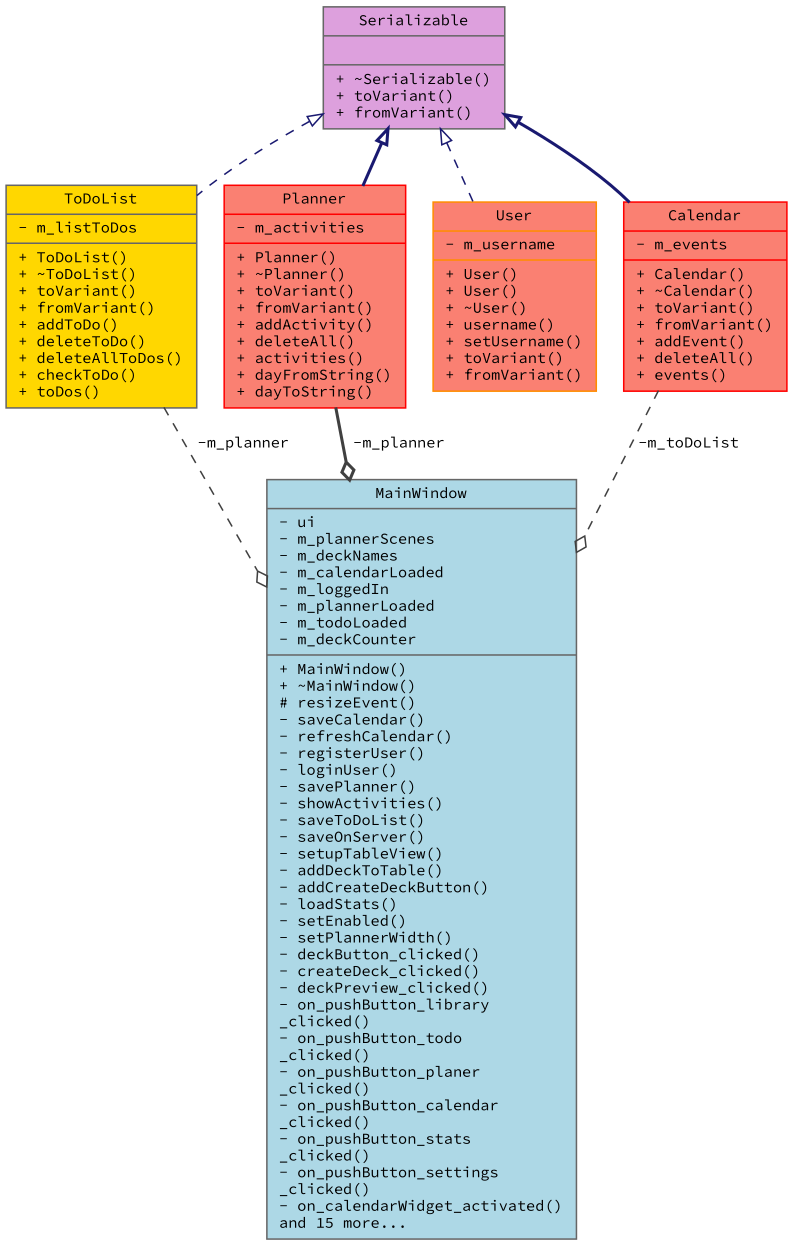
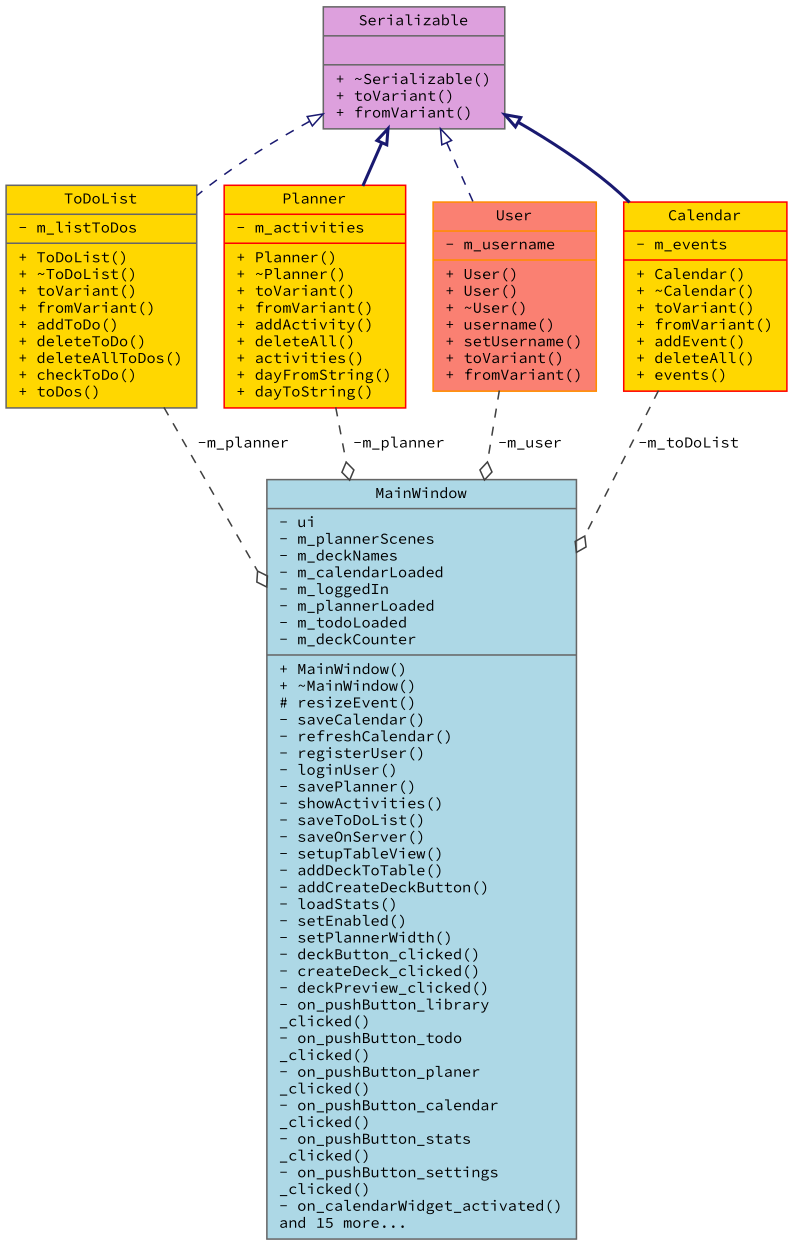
node "Planner": fillcolor salmon -> gold
node "Calendar": fillcolor salmon -> gold
edge "User" -> "MainWindow": added, label "-m_user"
edge "Planner" -> "MainWindow": style bold -> dashed
